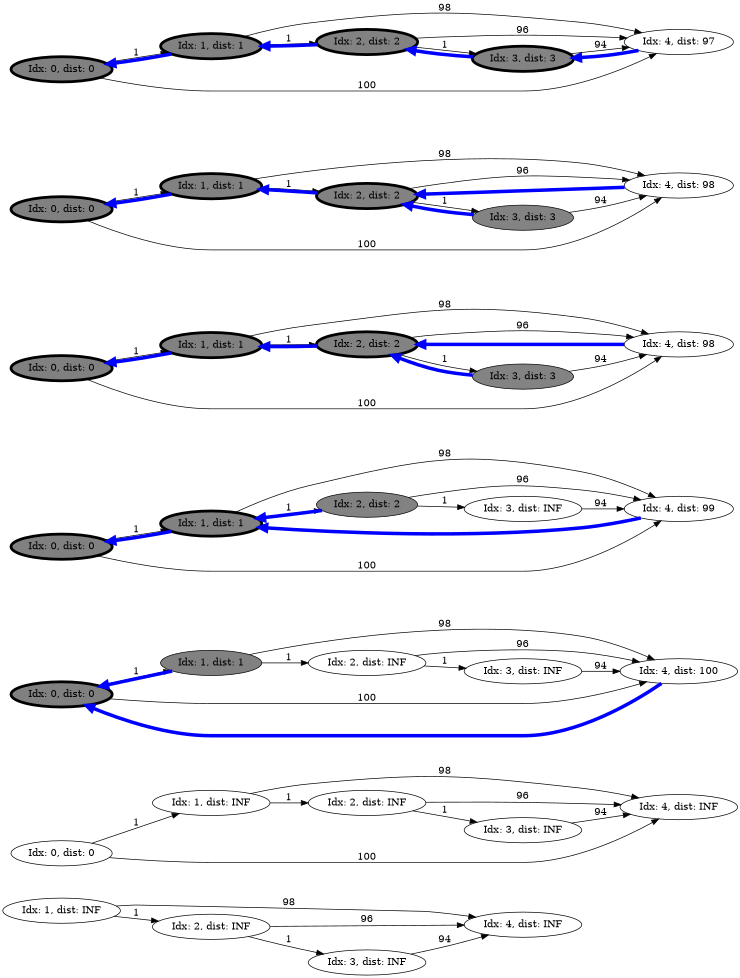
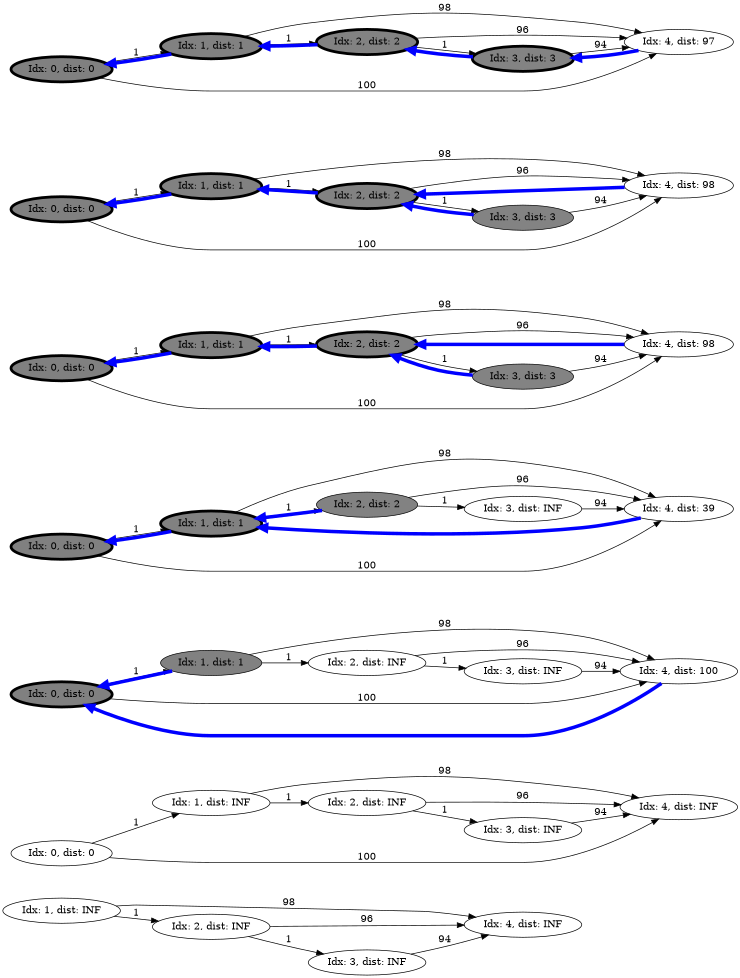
node "Idx: 4, dist: 99": label "Idx: 4, dist: 99" -> "Idx: 4, dist: 39"
